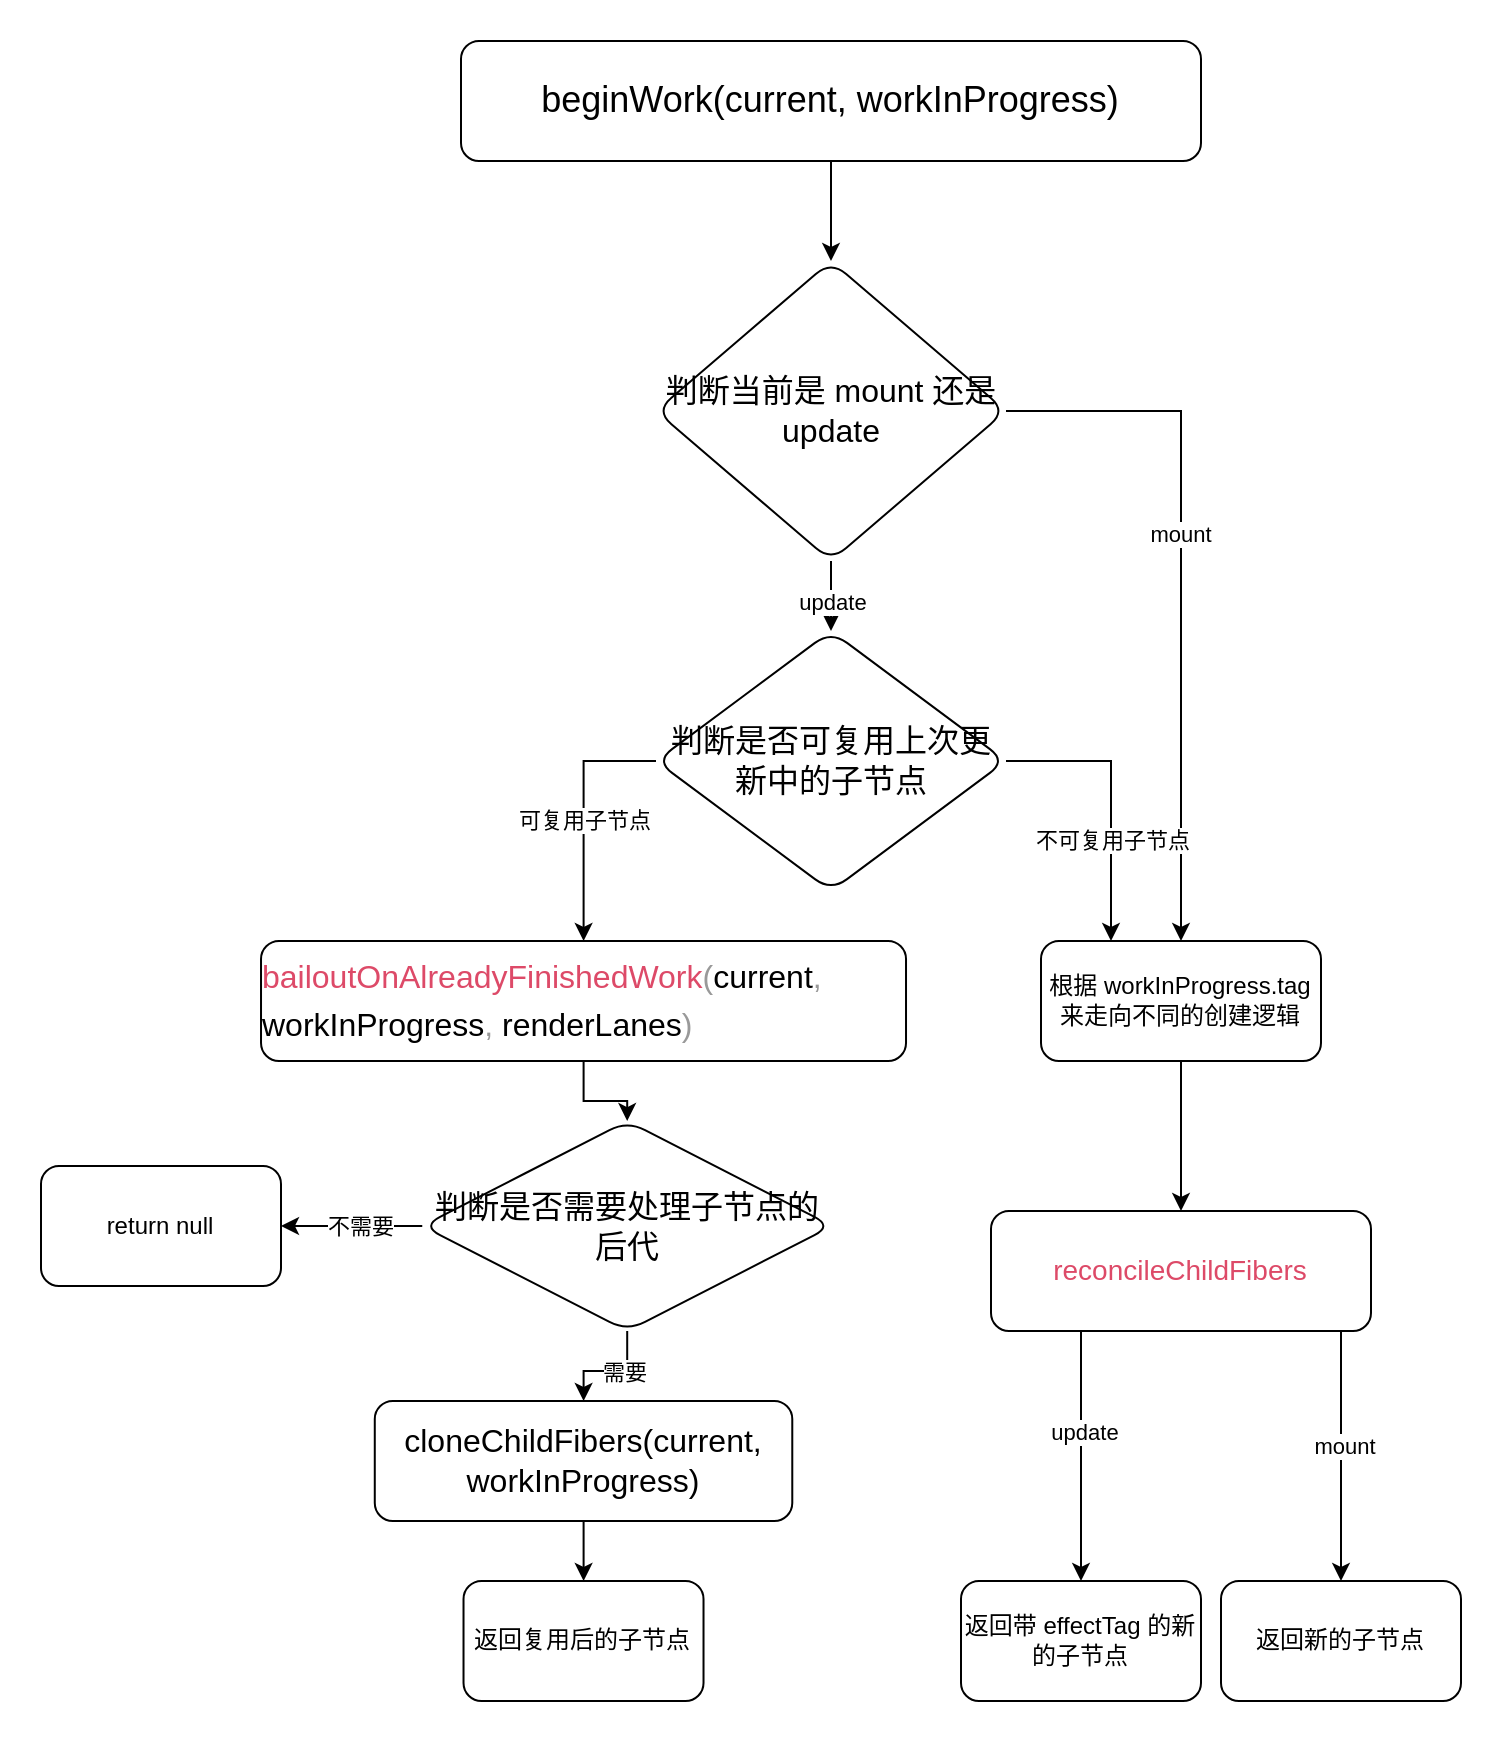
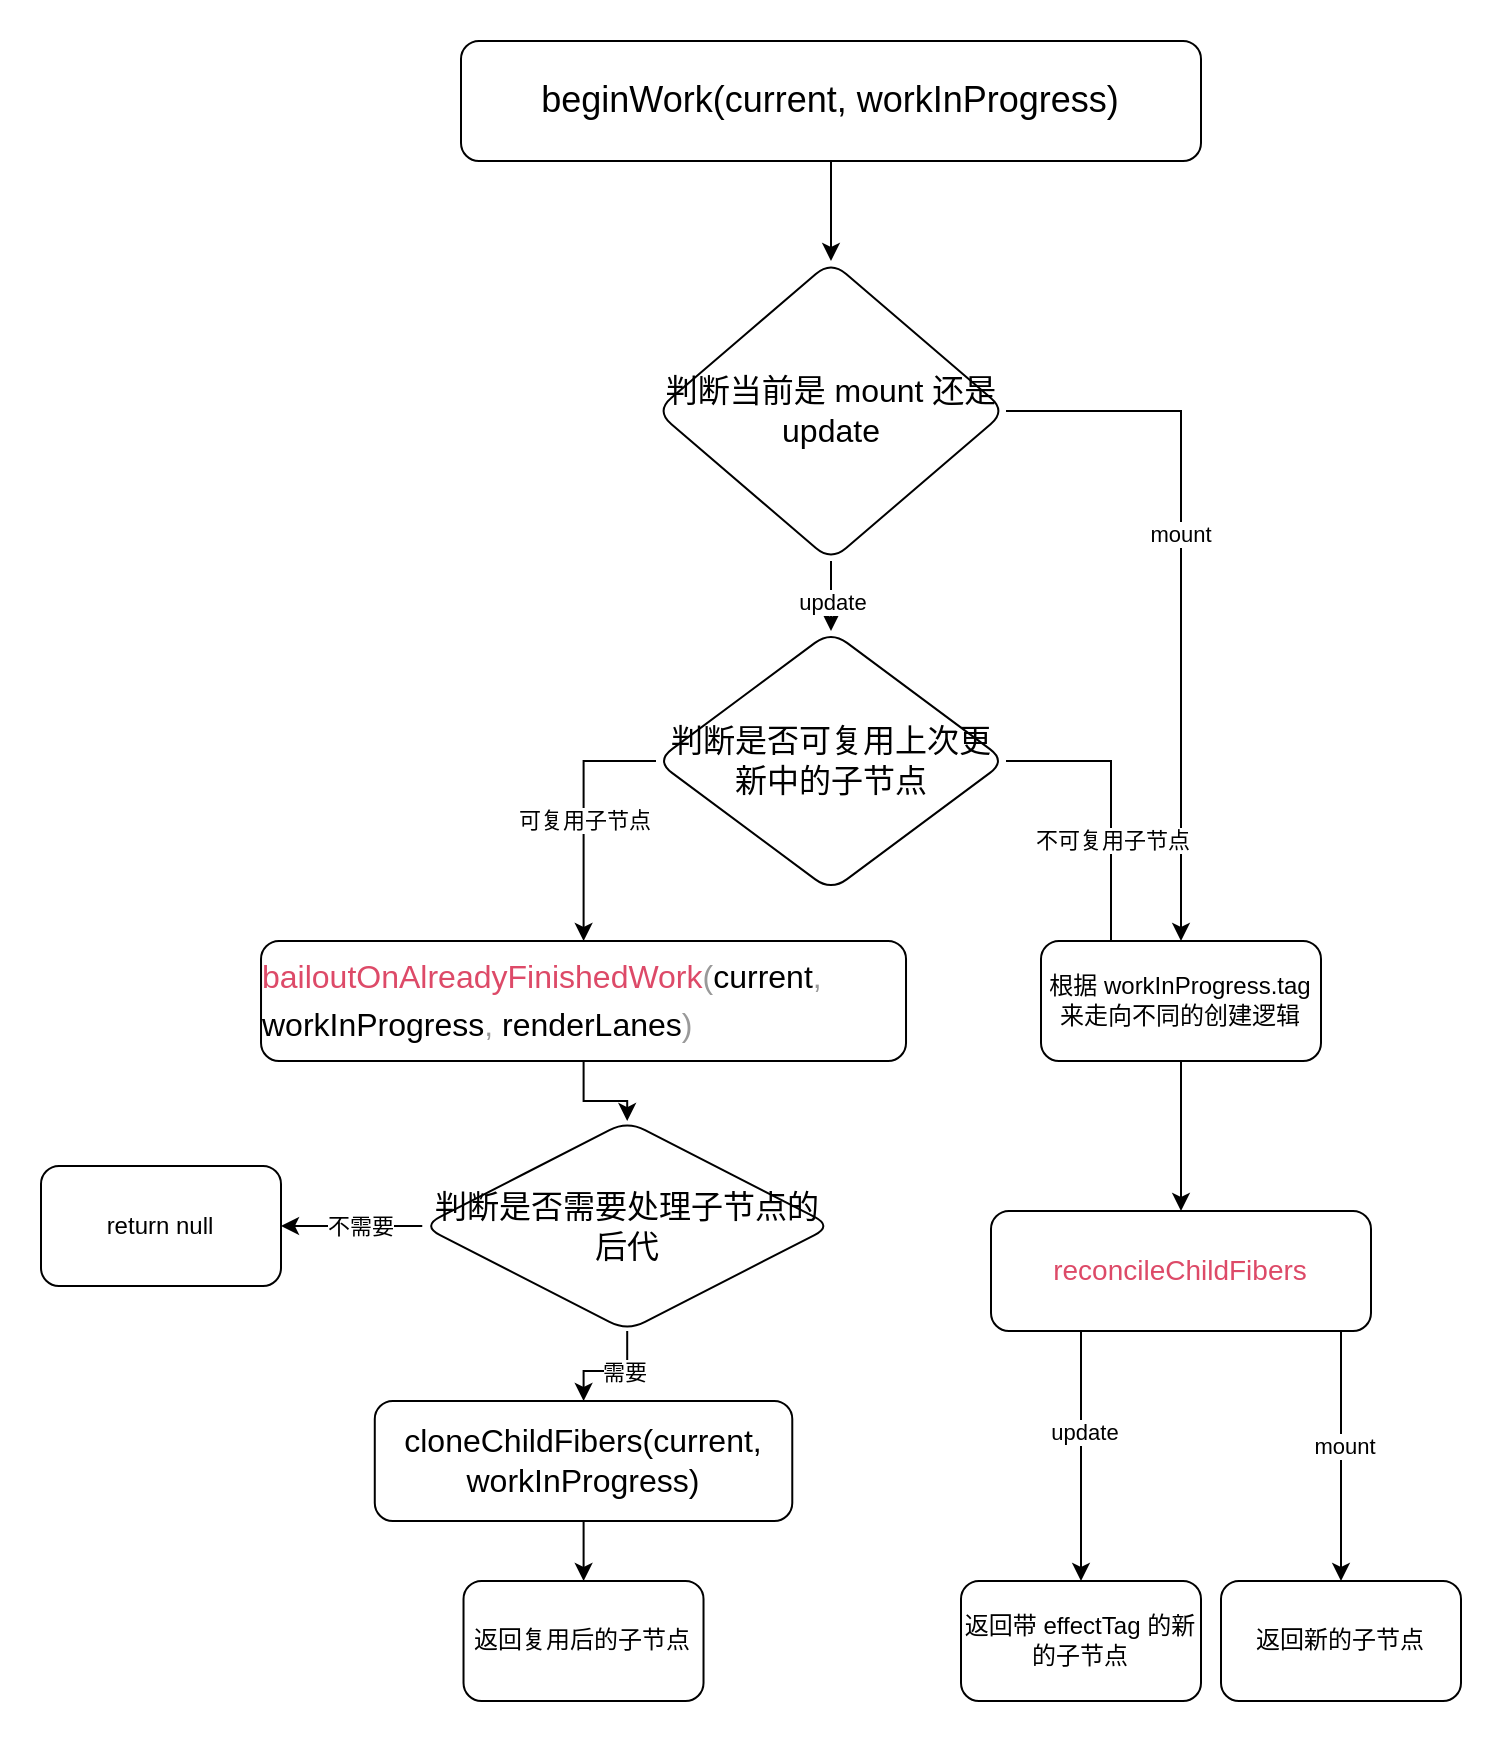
edge "判断是否可复用上次更新中的子节点" -> "根据 workInProgress.tag 来走向不同的创建逻辑": arrowhead classic -> none
